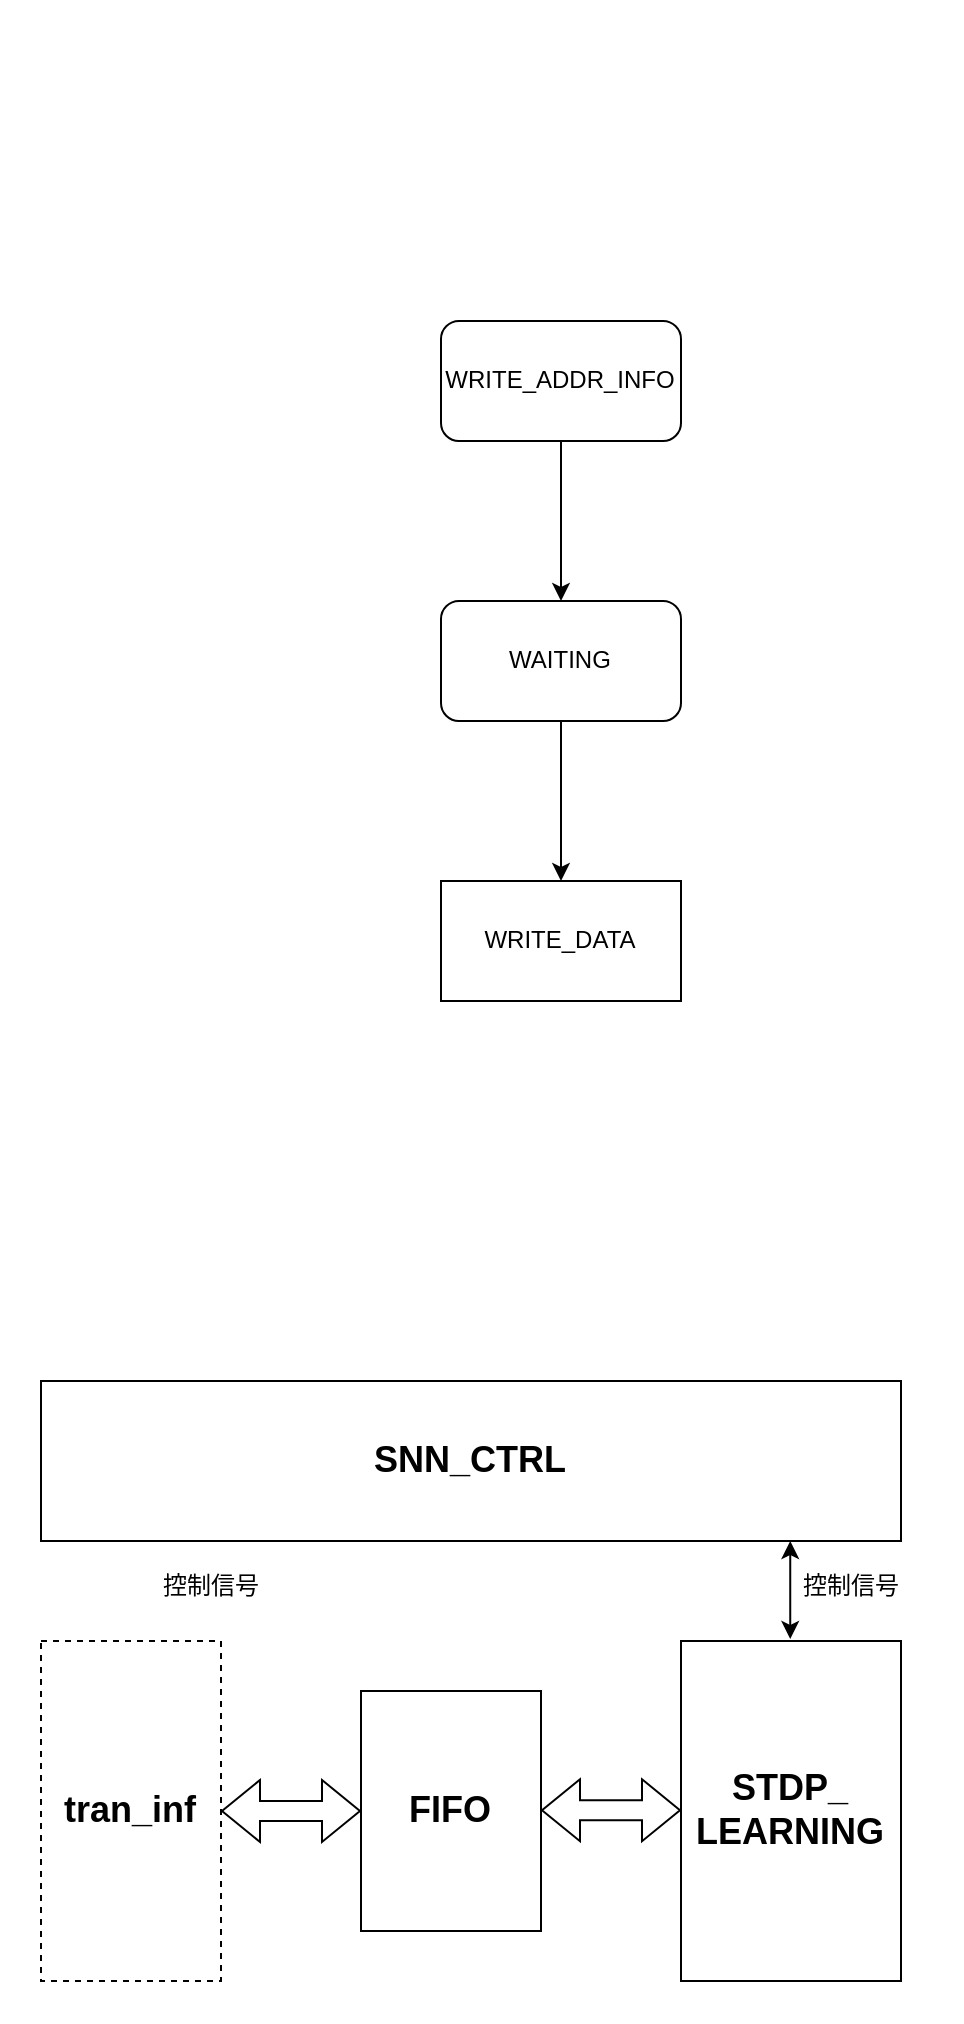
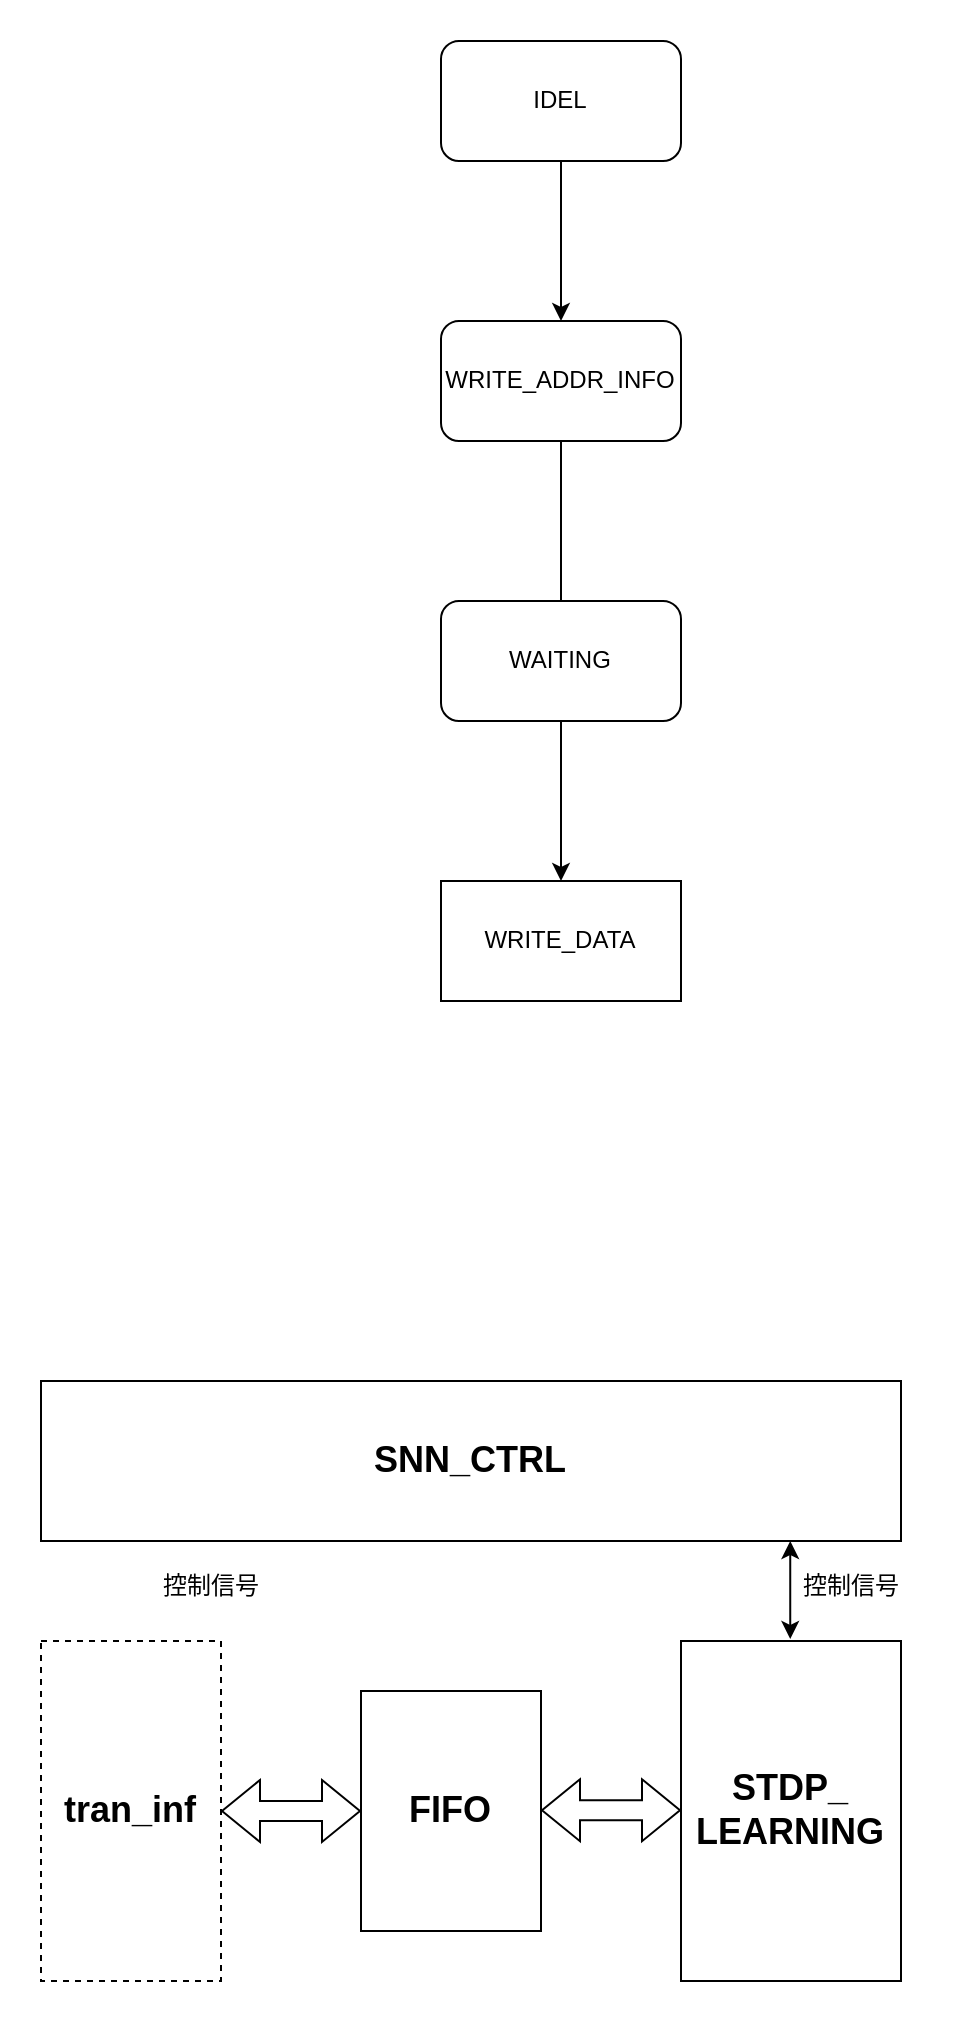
node "IDEL": added
edge "IDEL" -> "WRITE_ADDR_INFO": added
edge "WRITE_ADDR_INFO" -> "WAITING": arrowhead classic -> none
